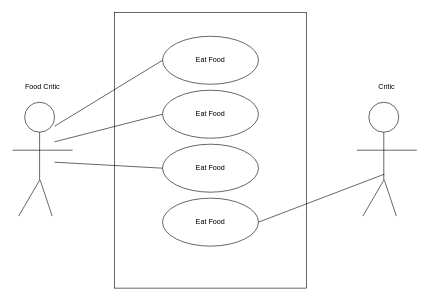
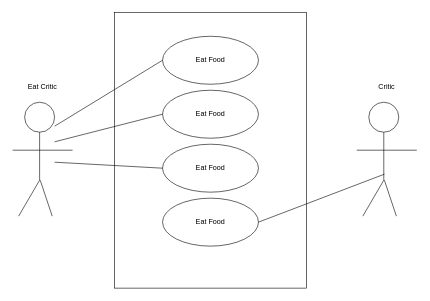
node "Food Critic": label "Food Critic" -> "Eat Critic"
